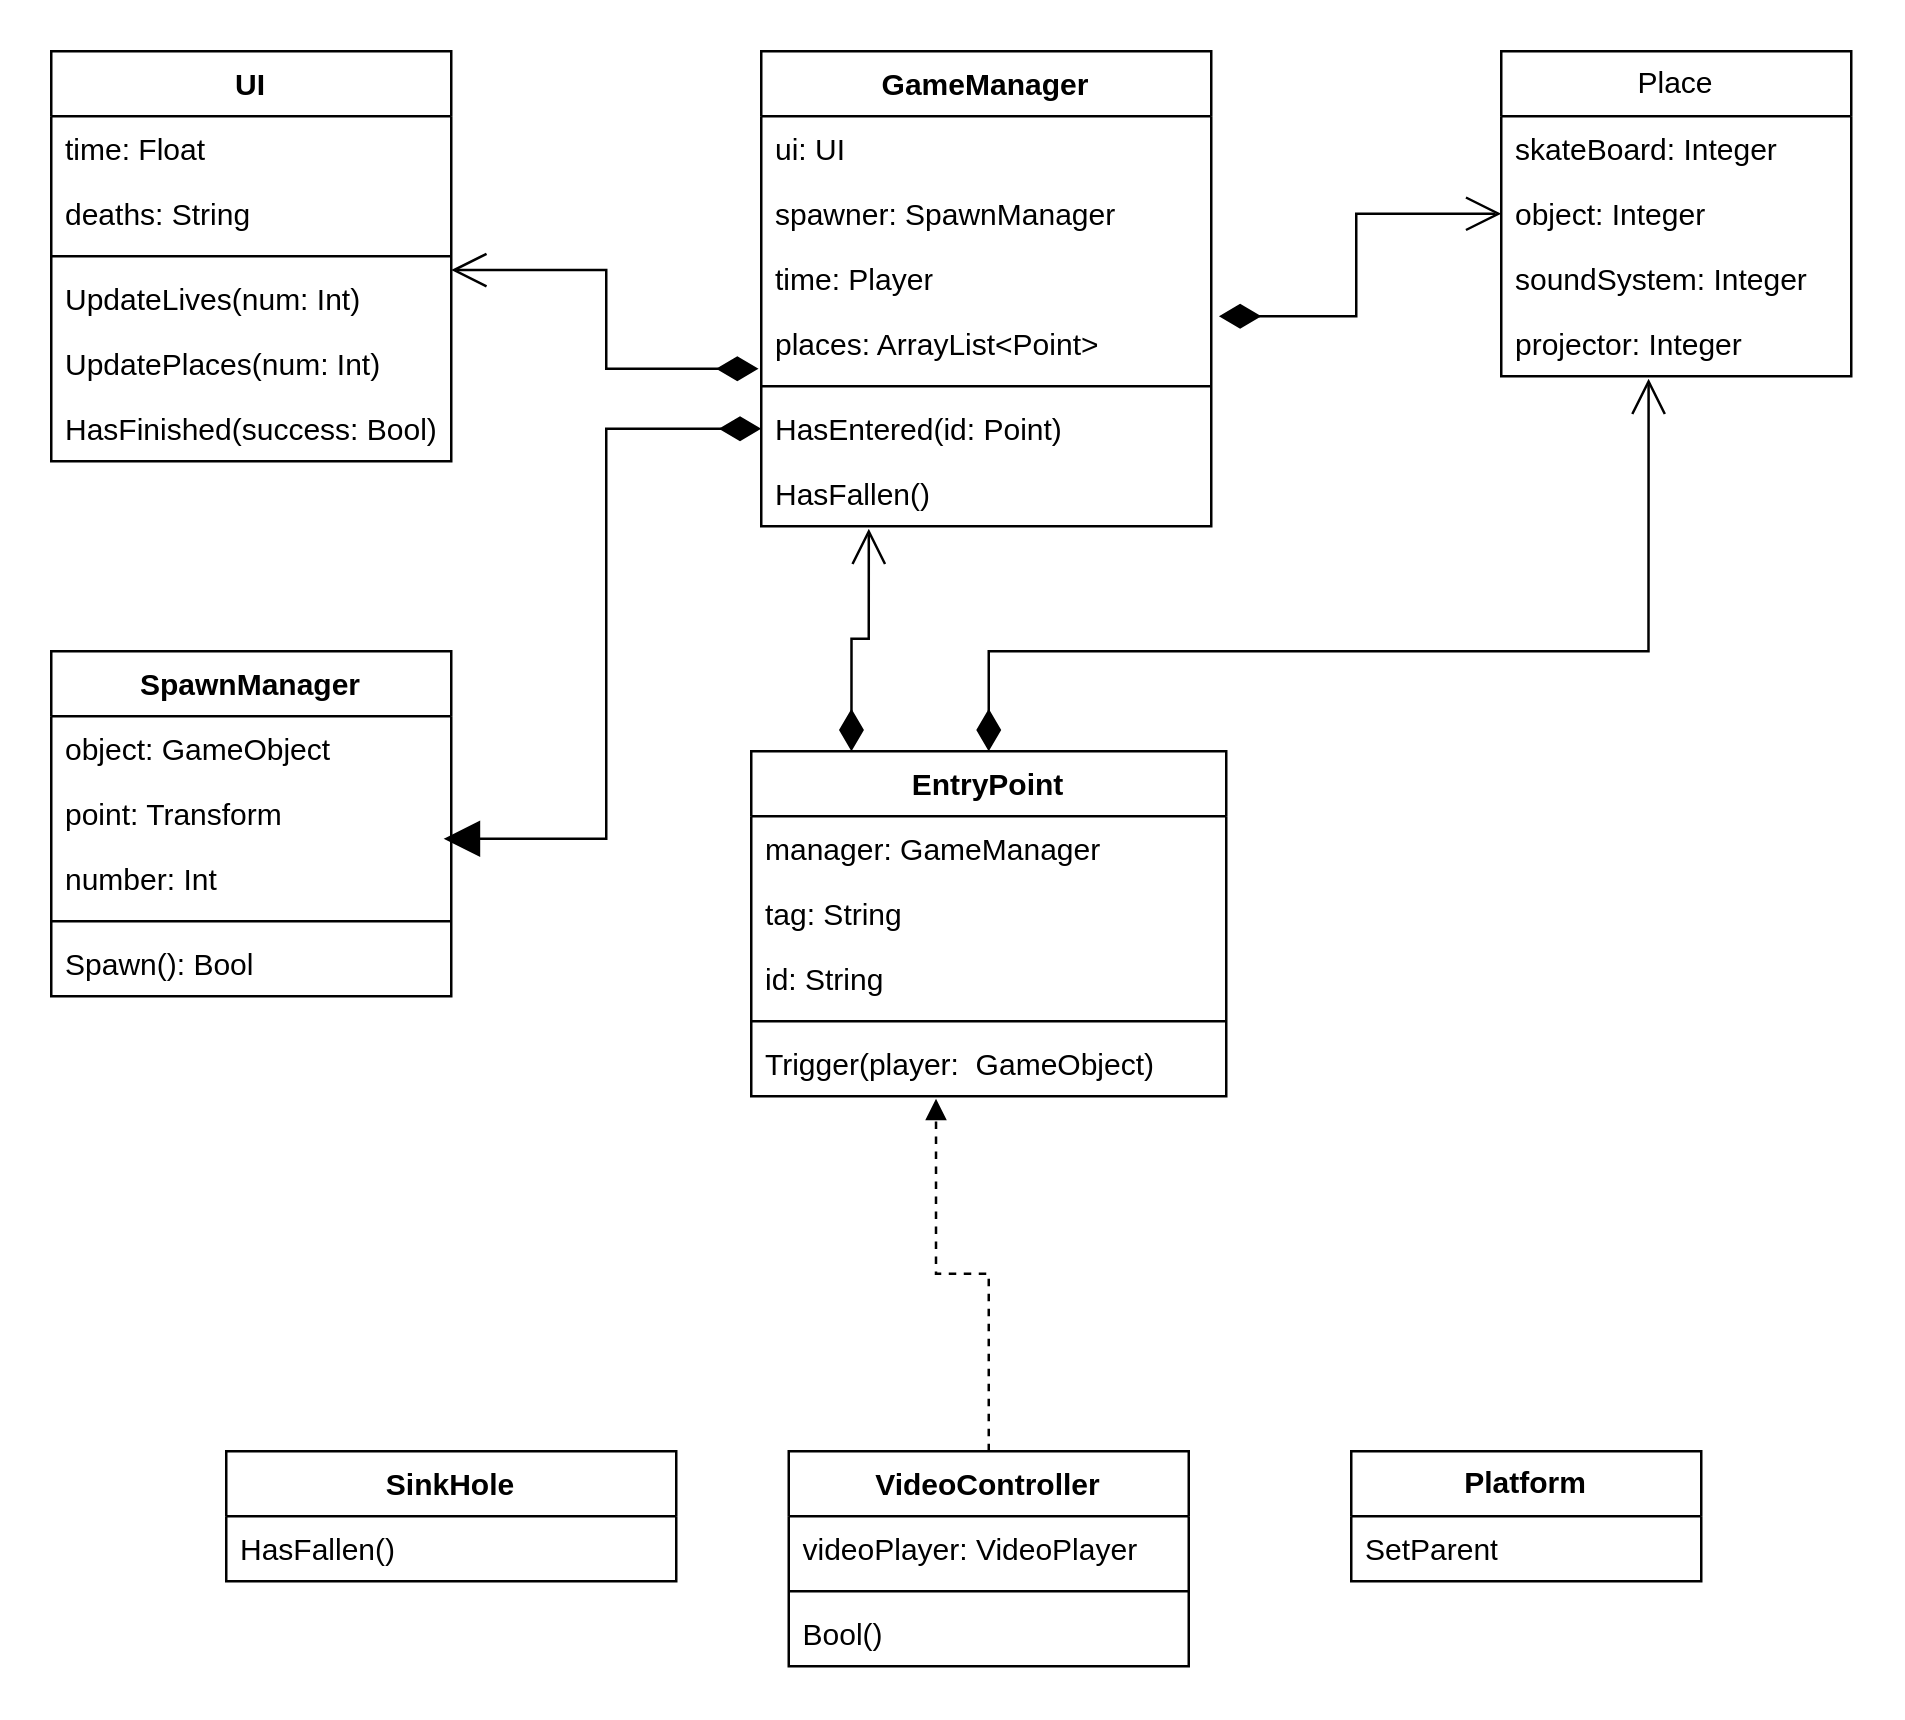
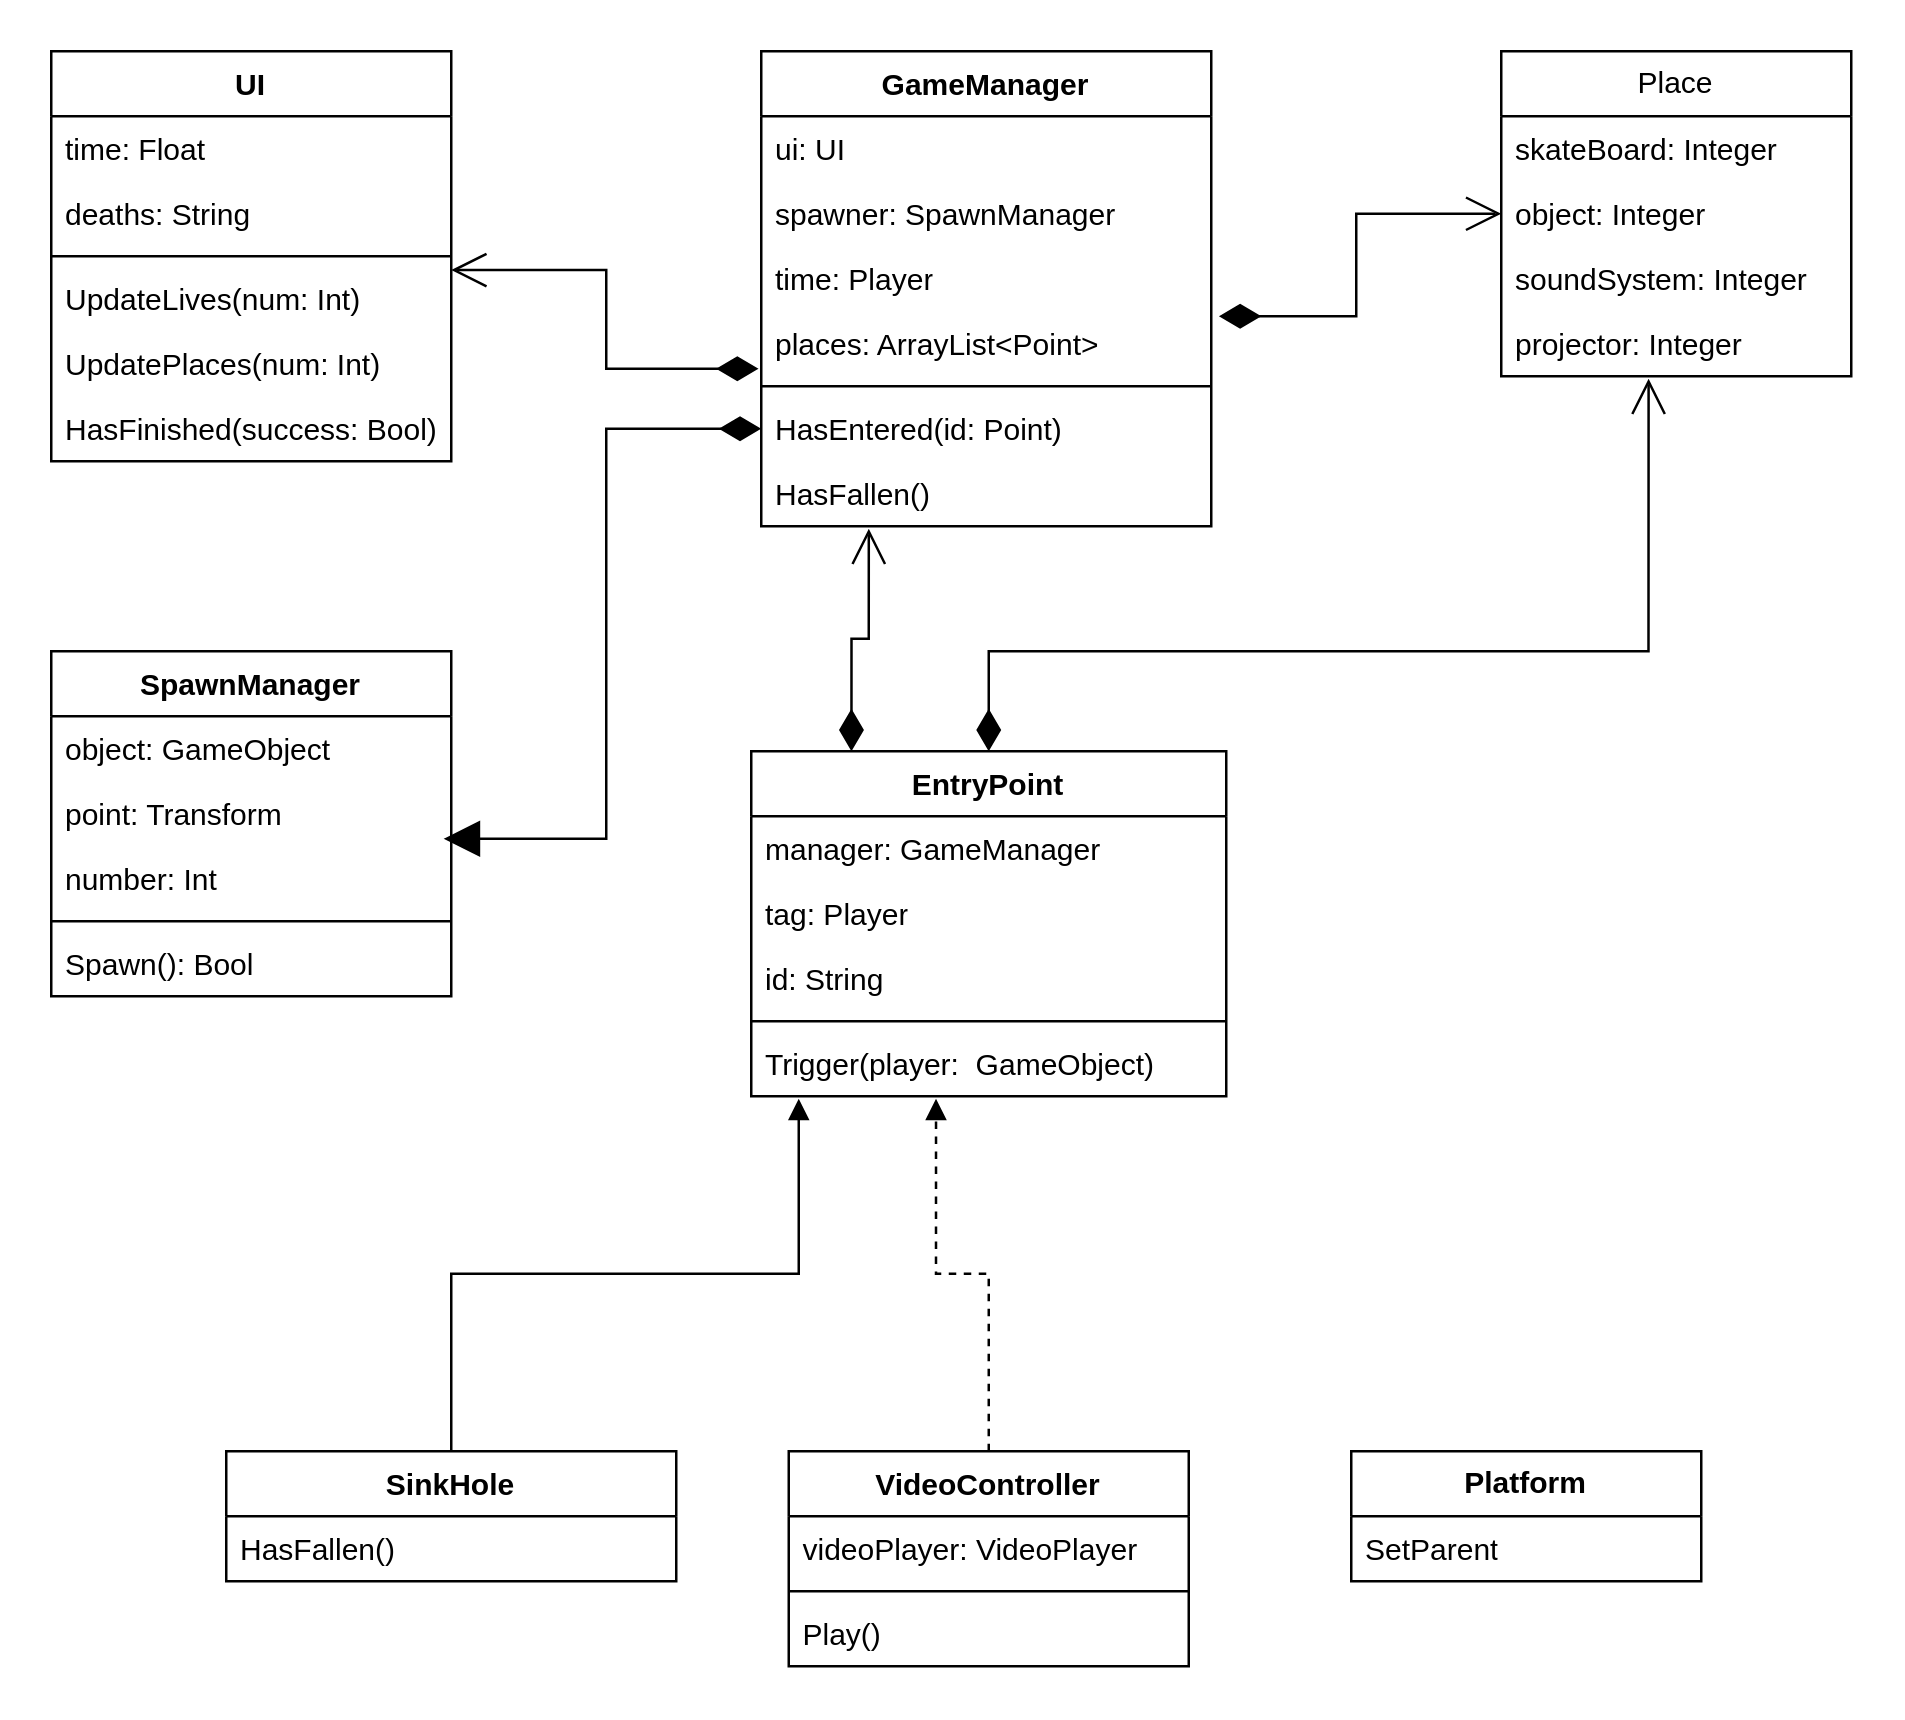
node "tag: String": label "tag: String" -> "tag: Player"
edge "SinkHole" -> "Trigger(player: GameObject)": added
node "Bool()": label "Bool()" -> "Play()"
